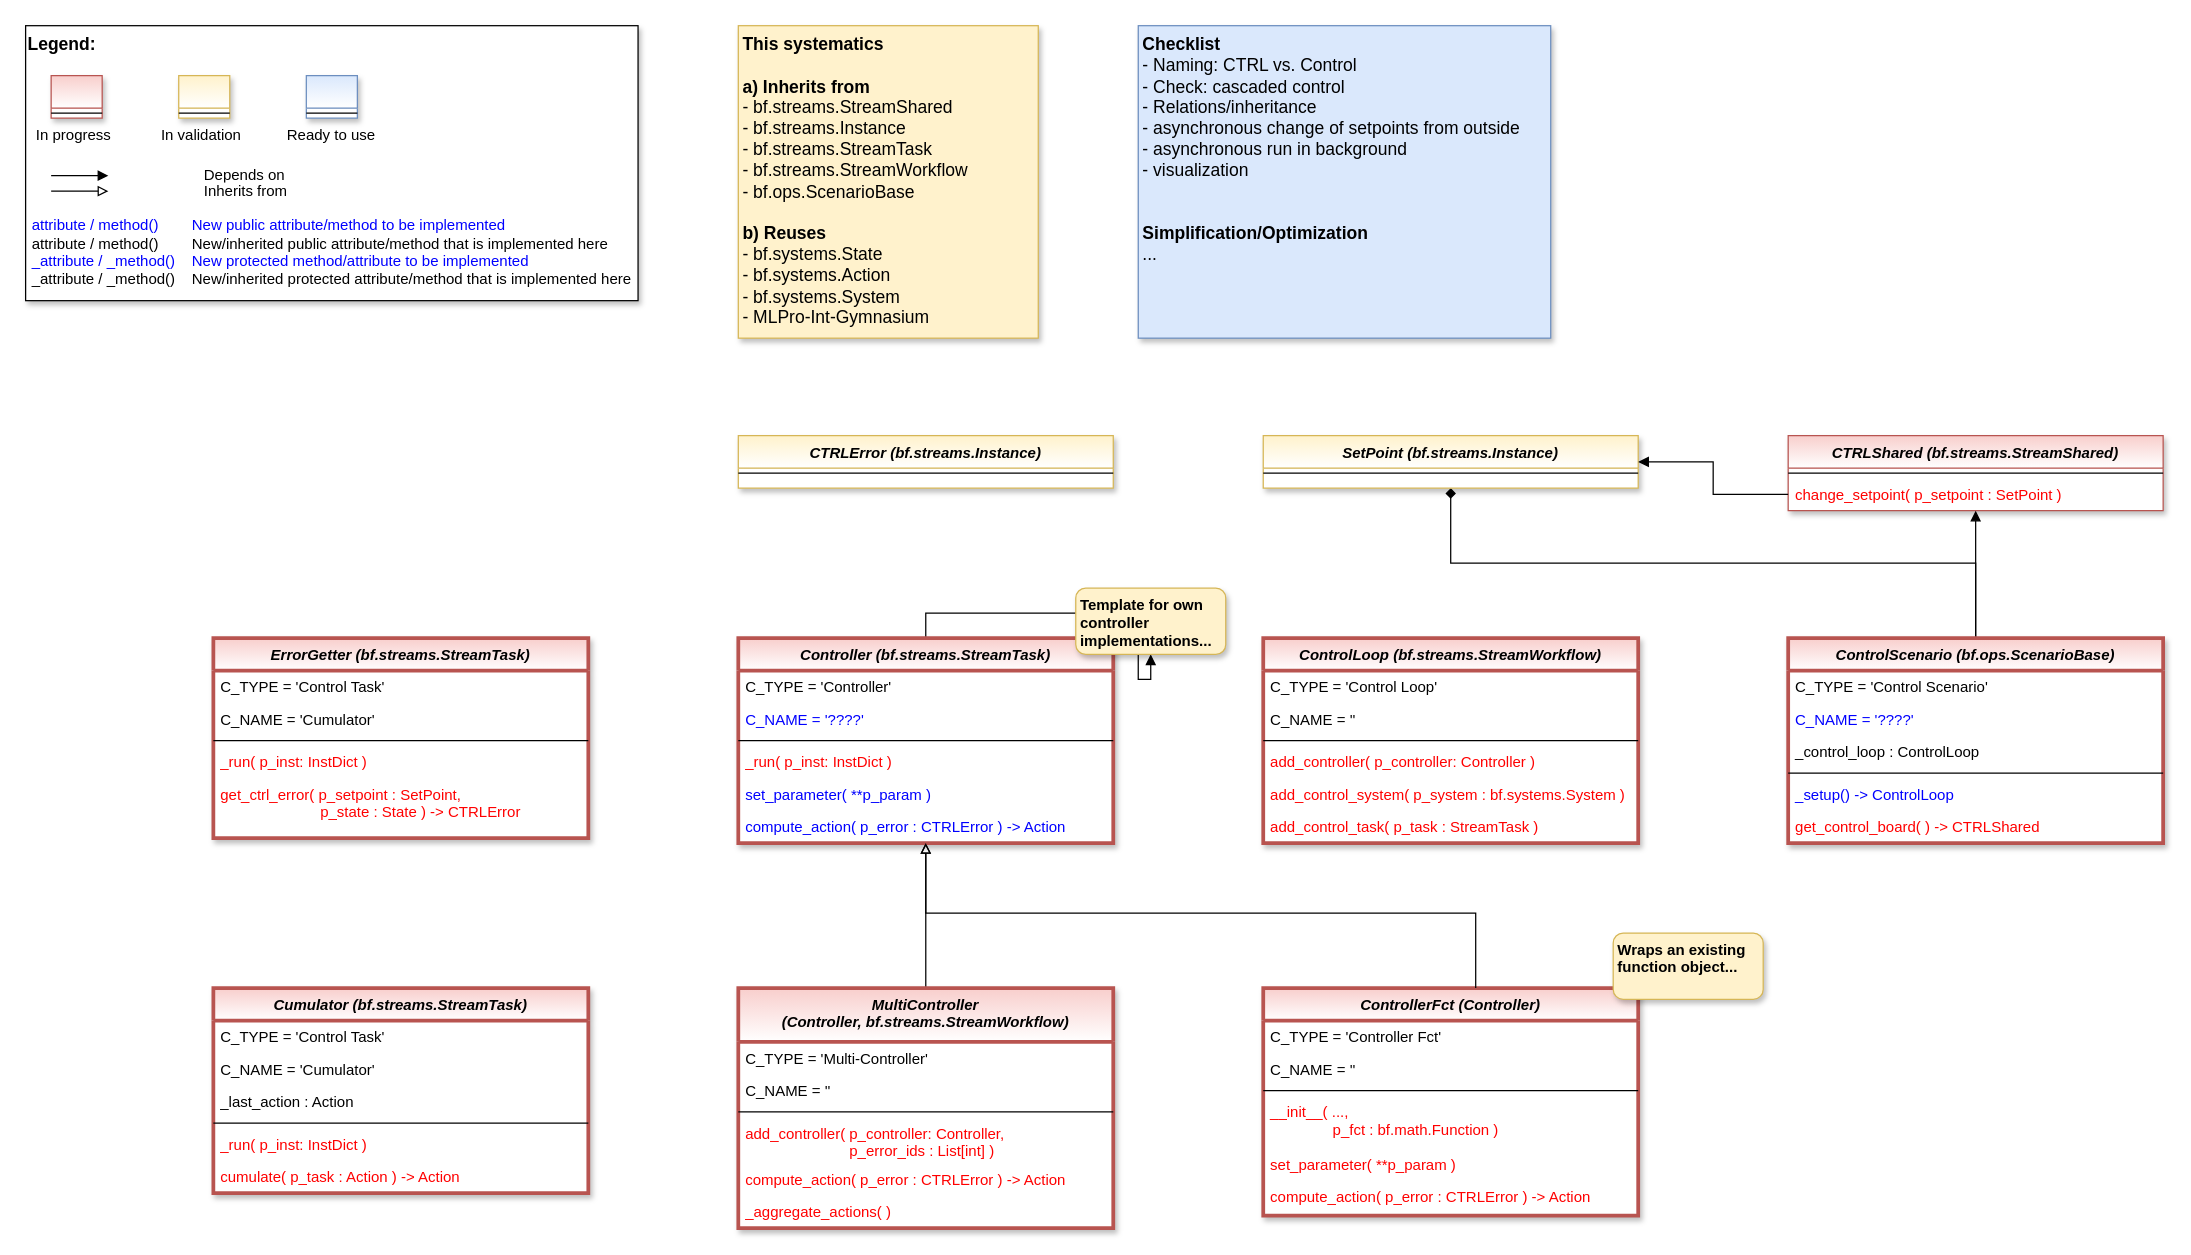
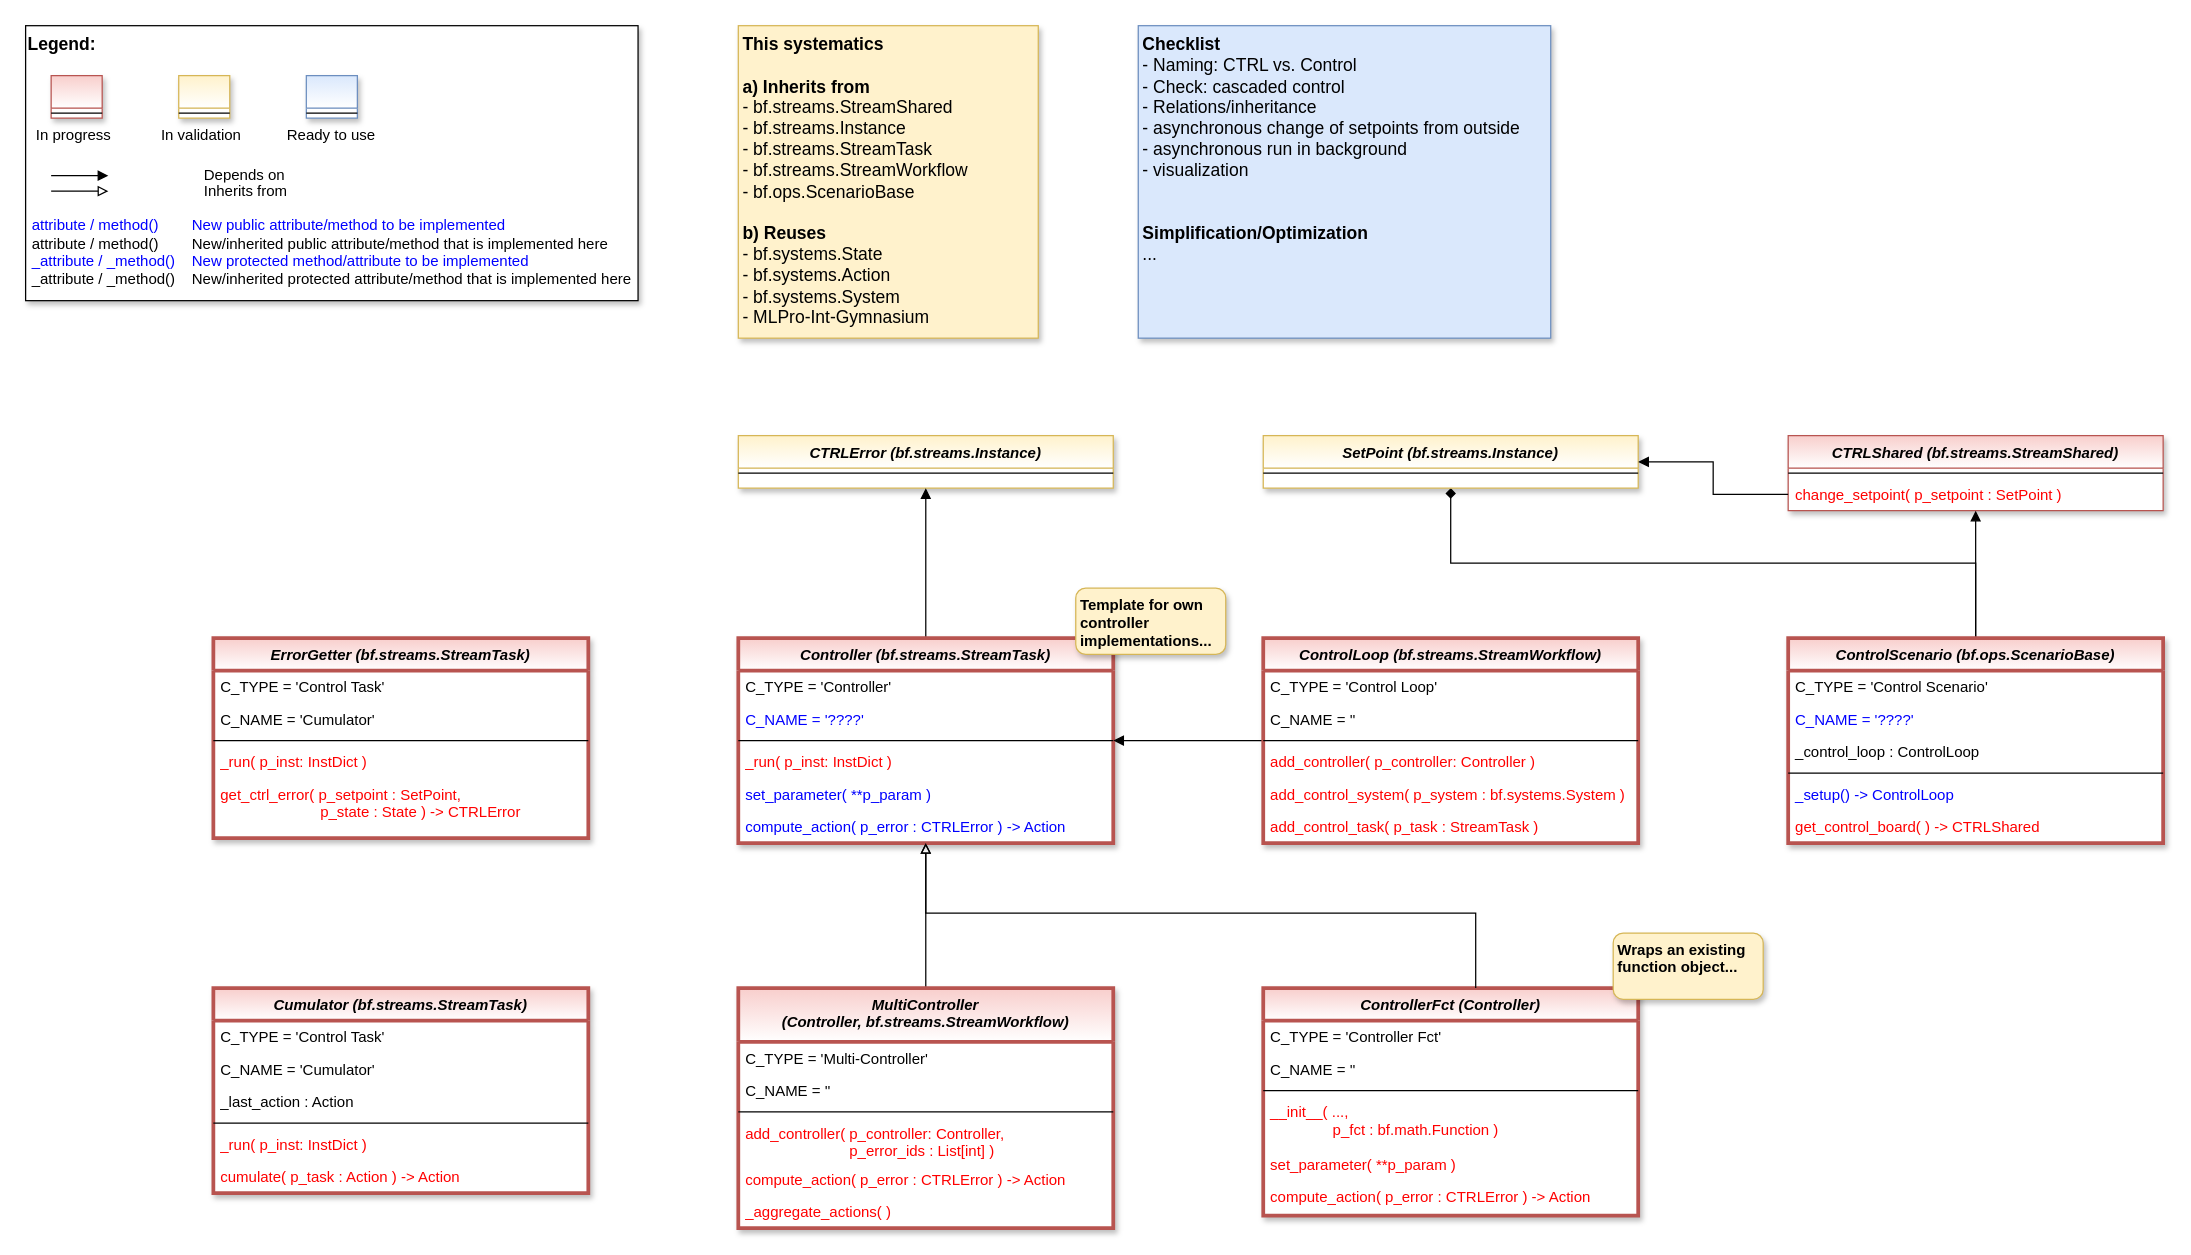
edge "Controller (bf.streams.StreamTask)" -> "Template for own controller implementations...": now "Controller (bf.streams.StreamTask)" -> "CTRLError (bf.streams.Instance)"
edge "ControlLoop (bf.streams.StreamWorkflow)" -> "Controller (bf.streams.StreamTask)": added
